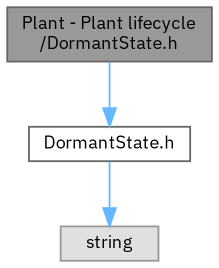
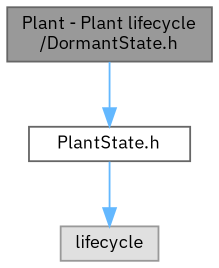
node "DormantState.h": label "DormantState.h" -> "PlantState.h"
node "string": label "string" -> "lifecycle"
